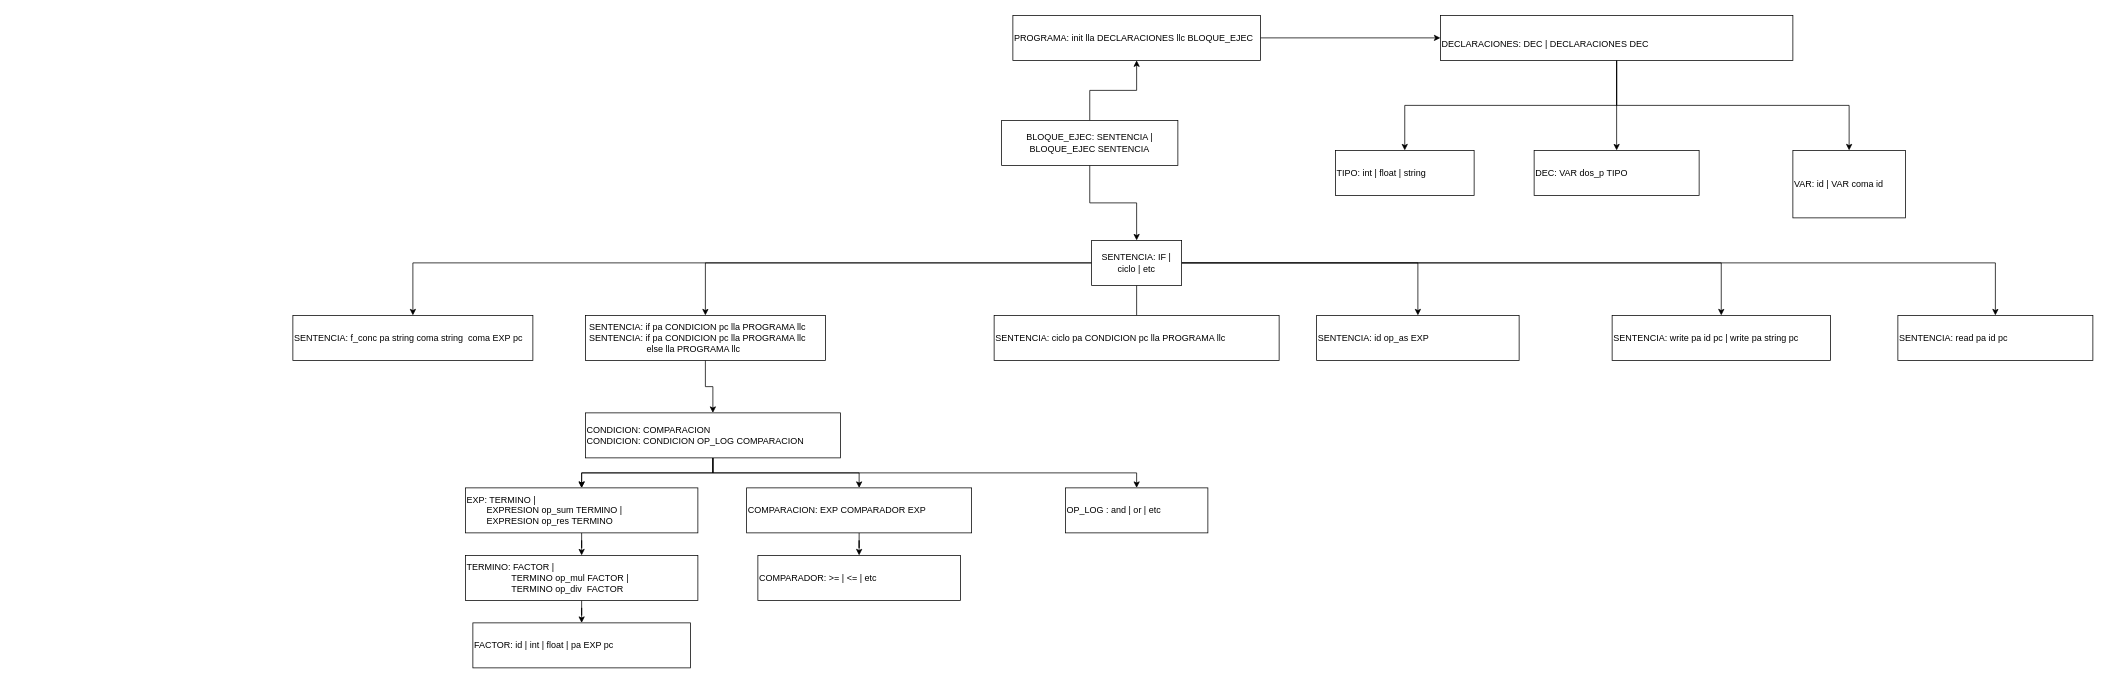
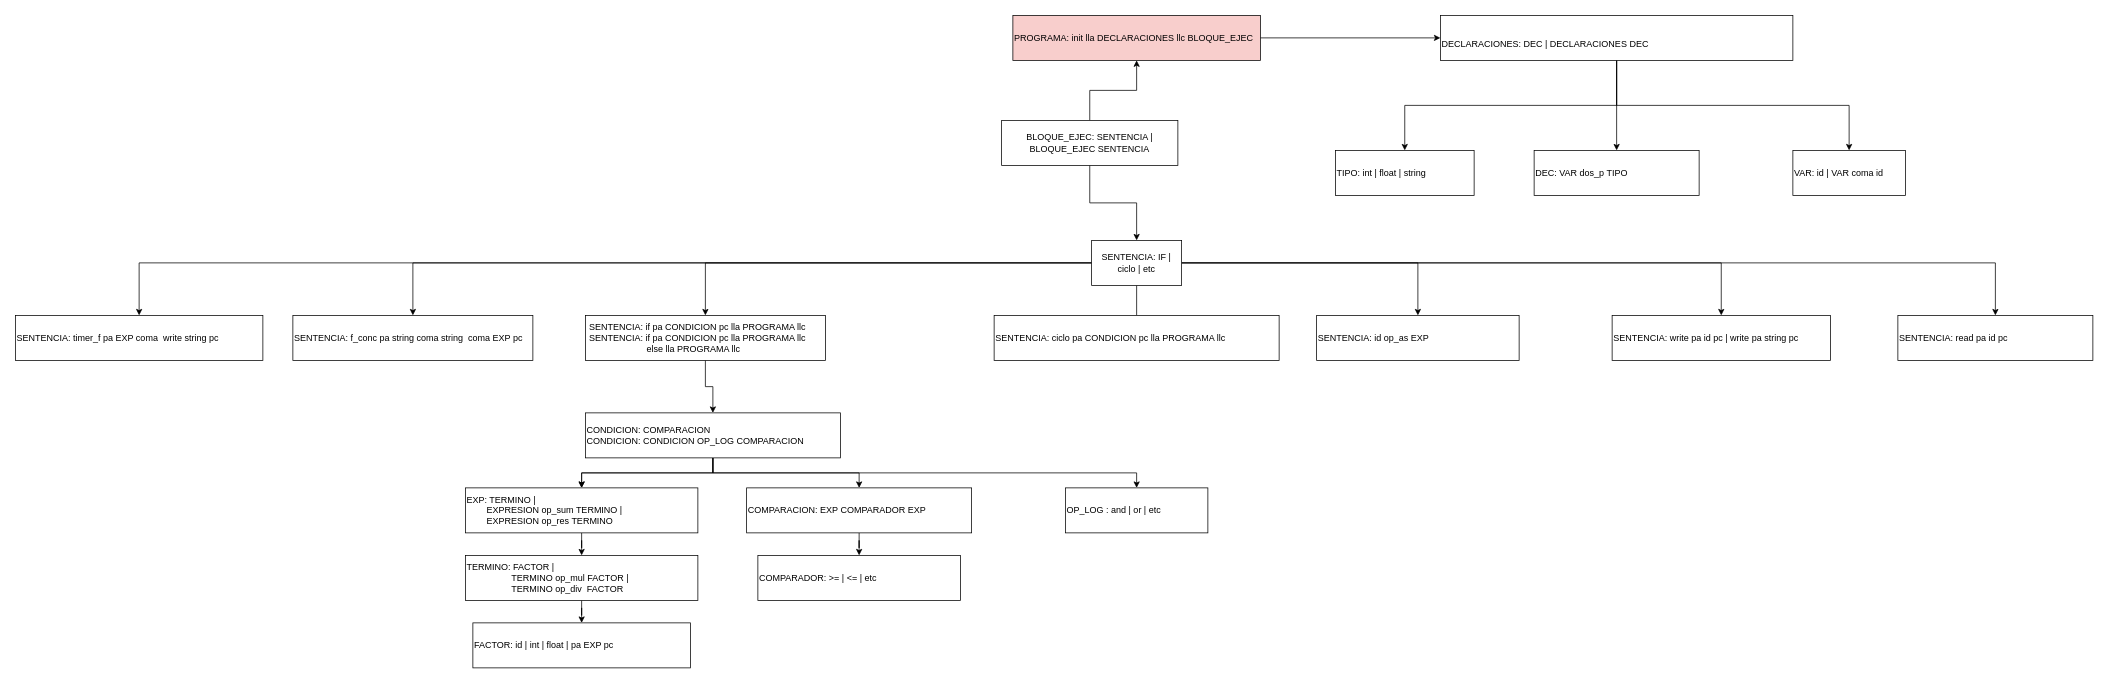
node "PROGRAMA: init lla DECLARACIONES llc BLOQUE_EJEC": fillcolor #ffffff -> #f8cecc
node "VAR: id | VAR coma id": size 113x68 -> 113x45
edge "SENTENCIA: IF | ciclo | etc" -> "SENTENCIA: timer_f pa EXP coma write string pc": added
node "SENTENCIA: timer_f pa EXP coma write string pc": added
